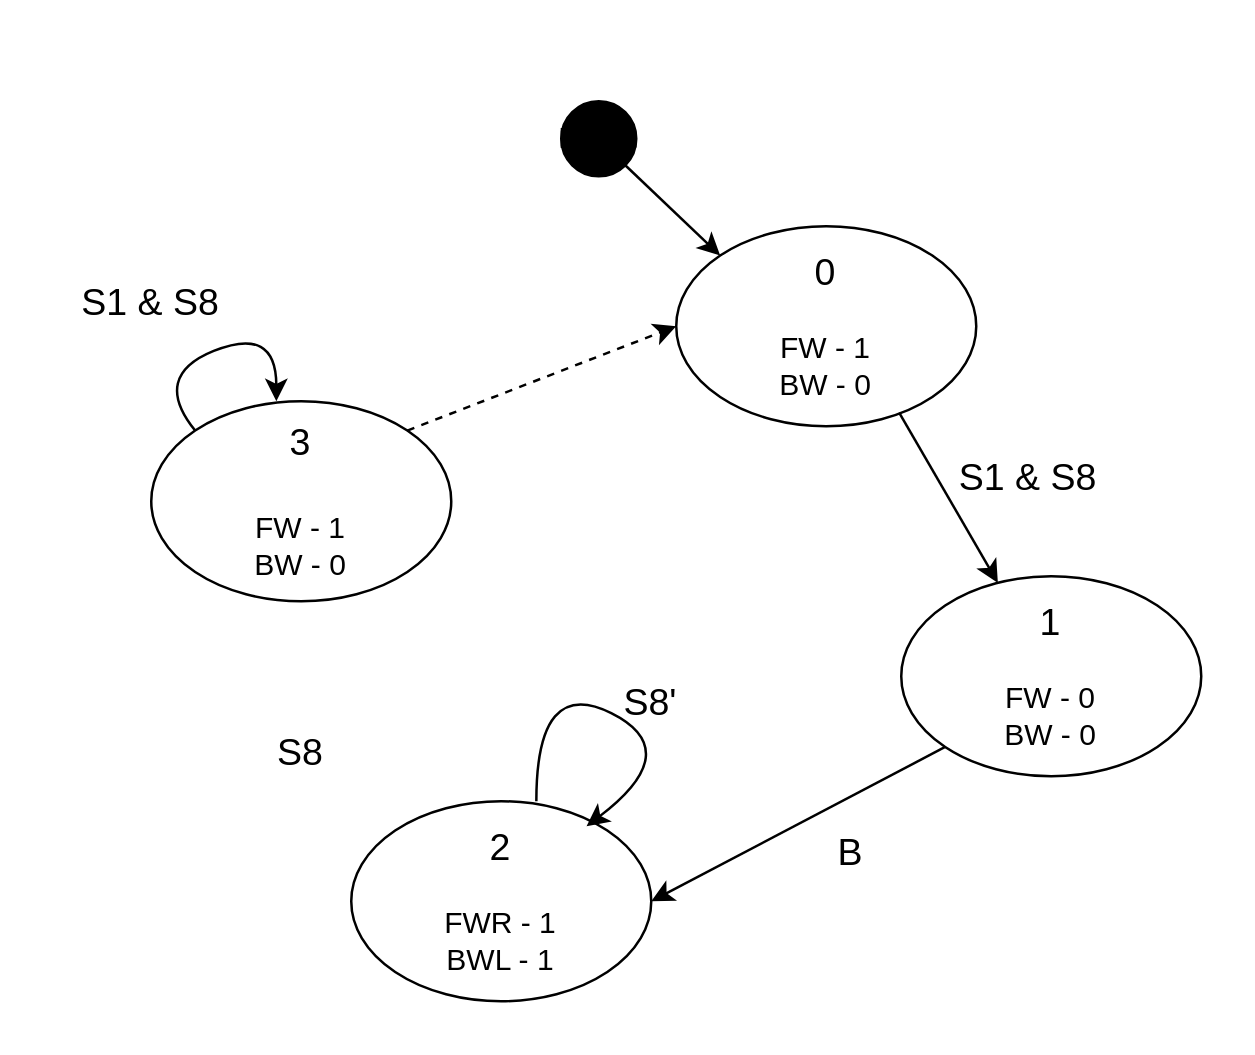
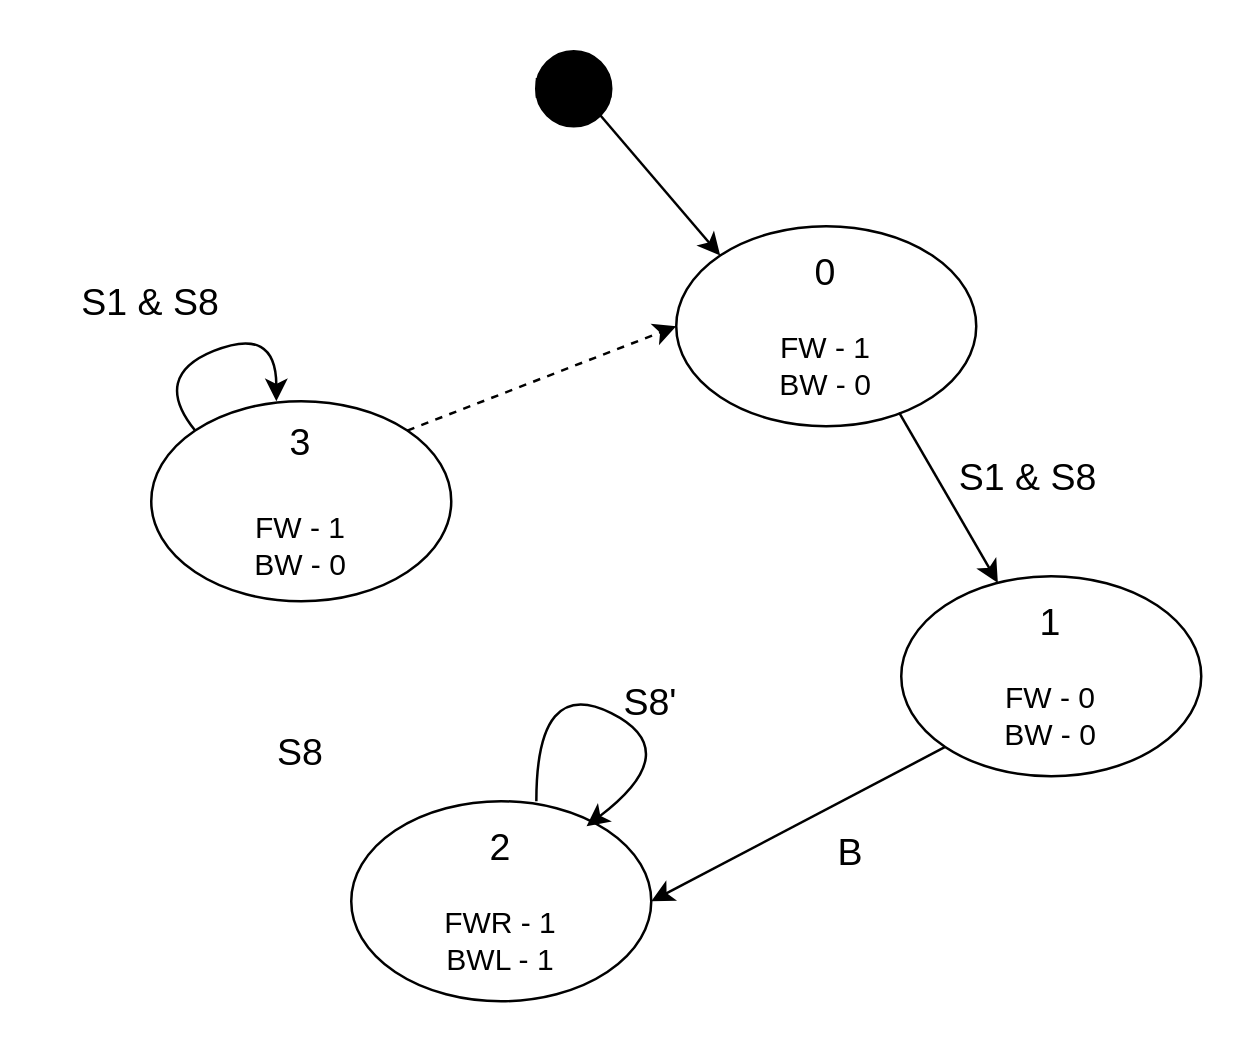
node "Reset": moved (599, 139) -> (574, 89)
